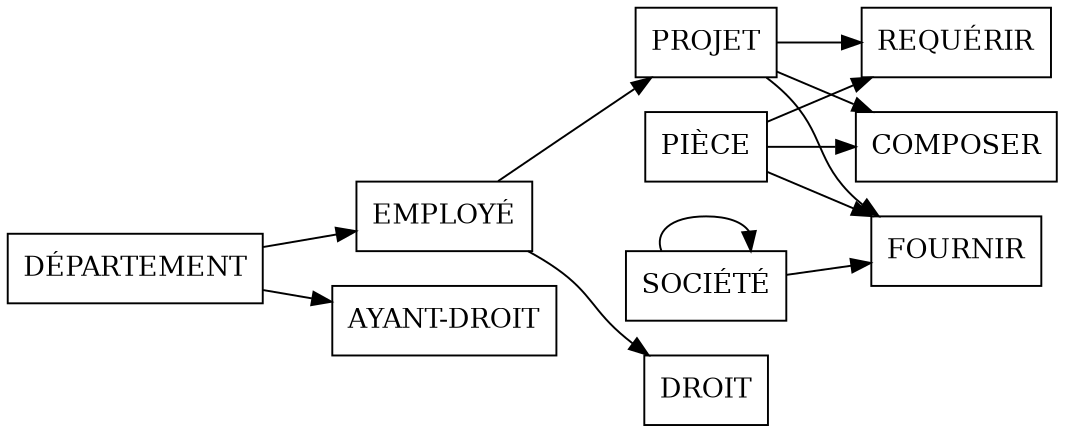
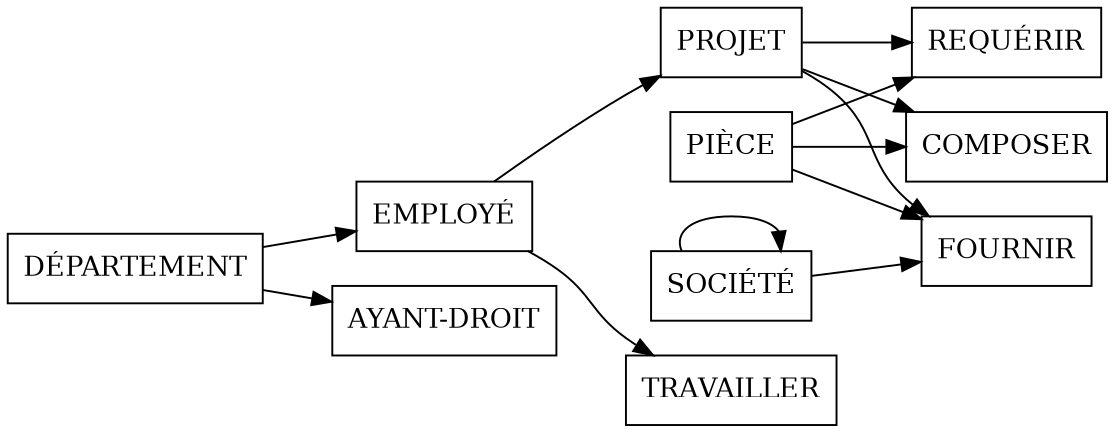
node "DROIT": label "DROIT" -> "TRAVAILLER"
